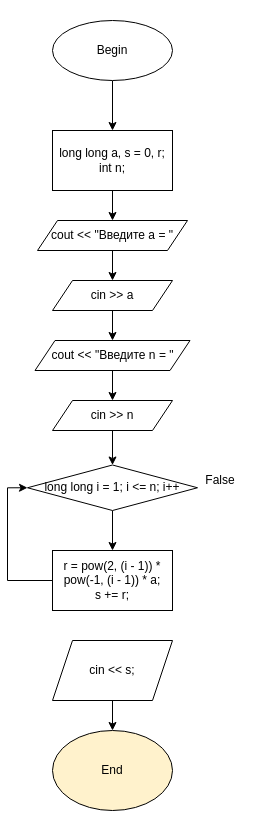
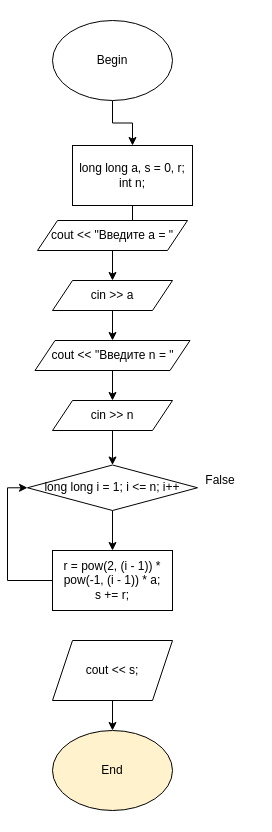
node "Begin": size 120x60 -> 120x80
node "long long a, s = 0, r; int n;": moved (113, 161) -> (133, 176)
node "cin << s;": label "cin << s;" -> "cout << s;"
